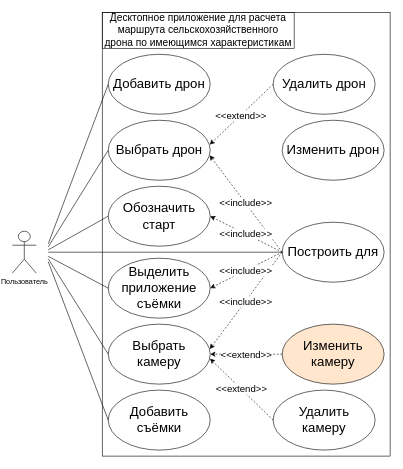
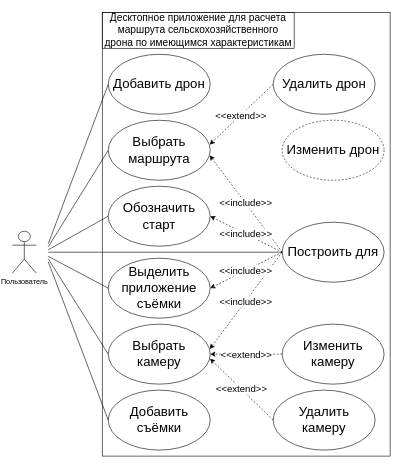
node "Выбрать дрон": label "Выбрать дрон" -> "Выбрать маршрута"
node "Изменить дрон": style solid -> dashed
node "Изменить камеру": fillcolor #ffe6cc -> #ffffff
